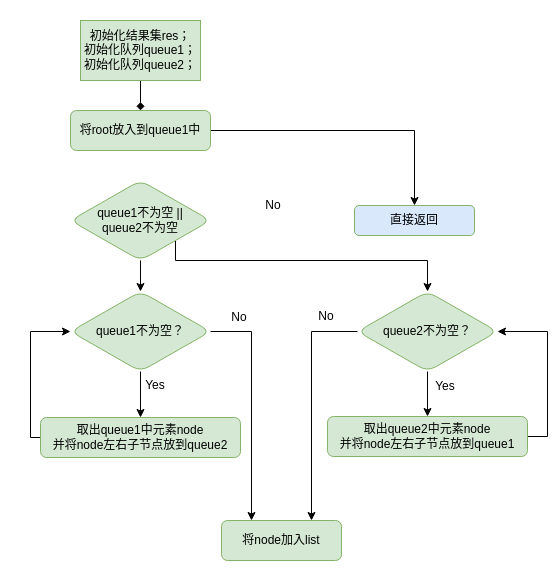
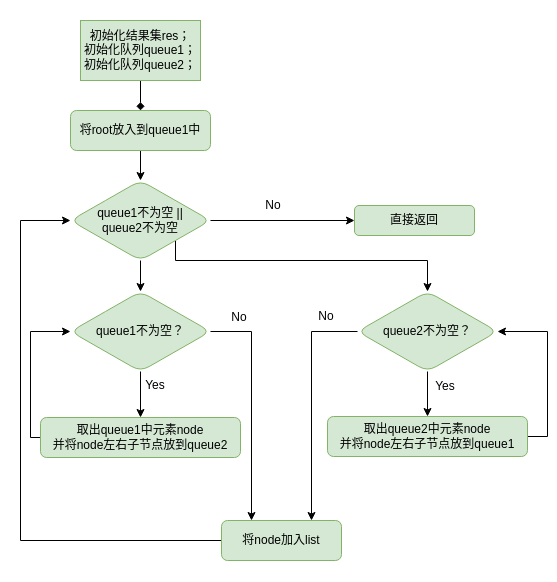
edge "将root放入到queue1中" -> "直接返回": now "将root放入到queue1中" -> "queue1不为空 || queue2不为空"
edge "queue1不为空 || queue2不为空" -> "直接返回": added
node "直接返回": fillcolor #dae8fc -> #d5e8d4
edge "将node加入list" -> "queue1不为空 || queue2不为空": added
